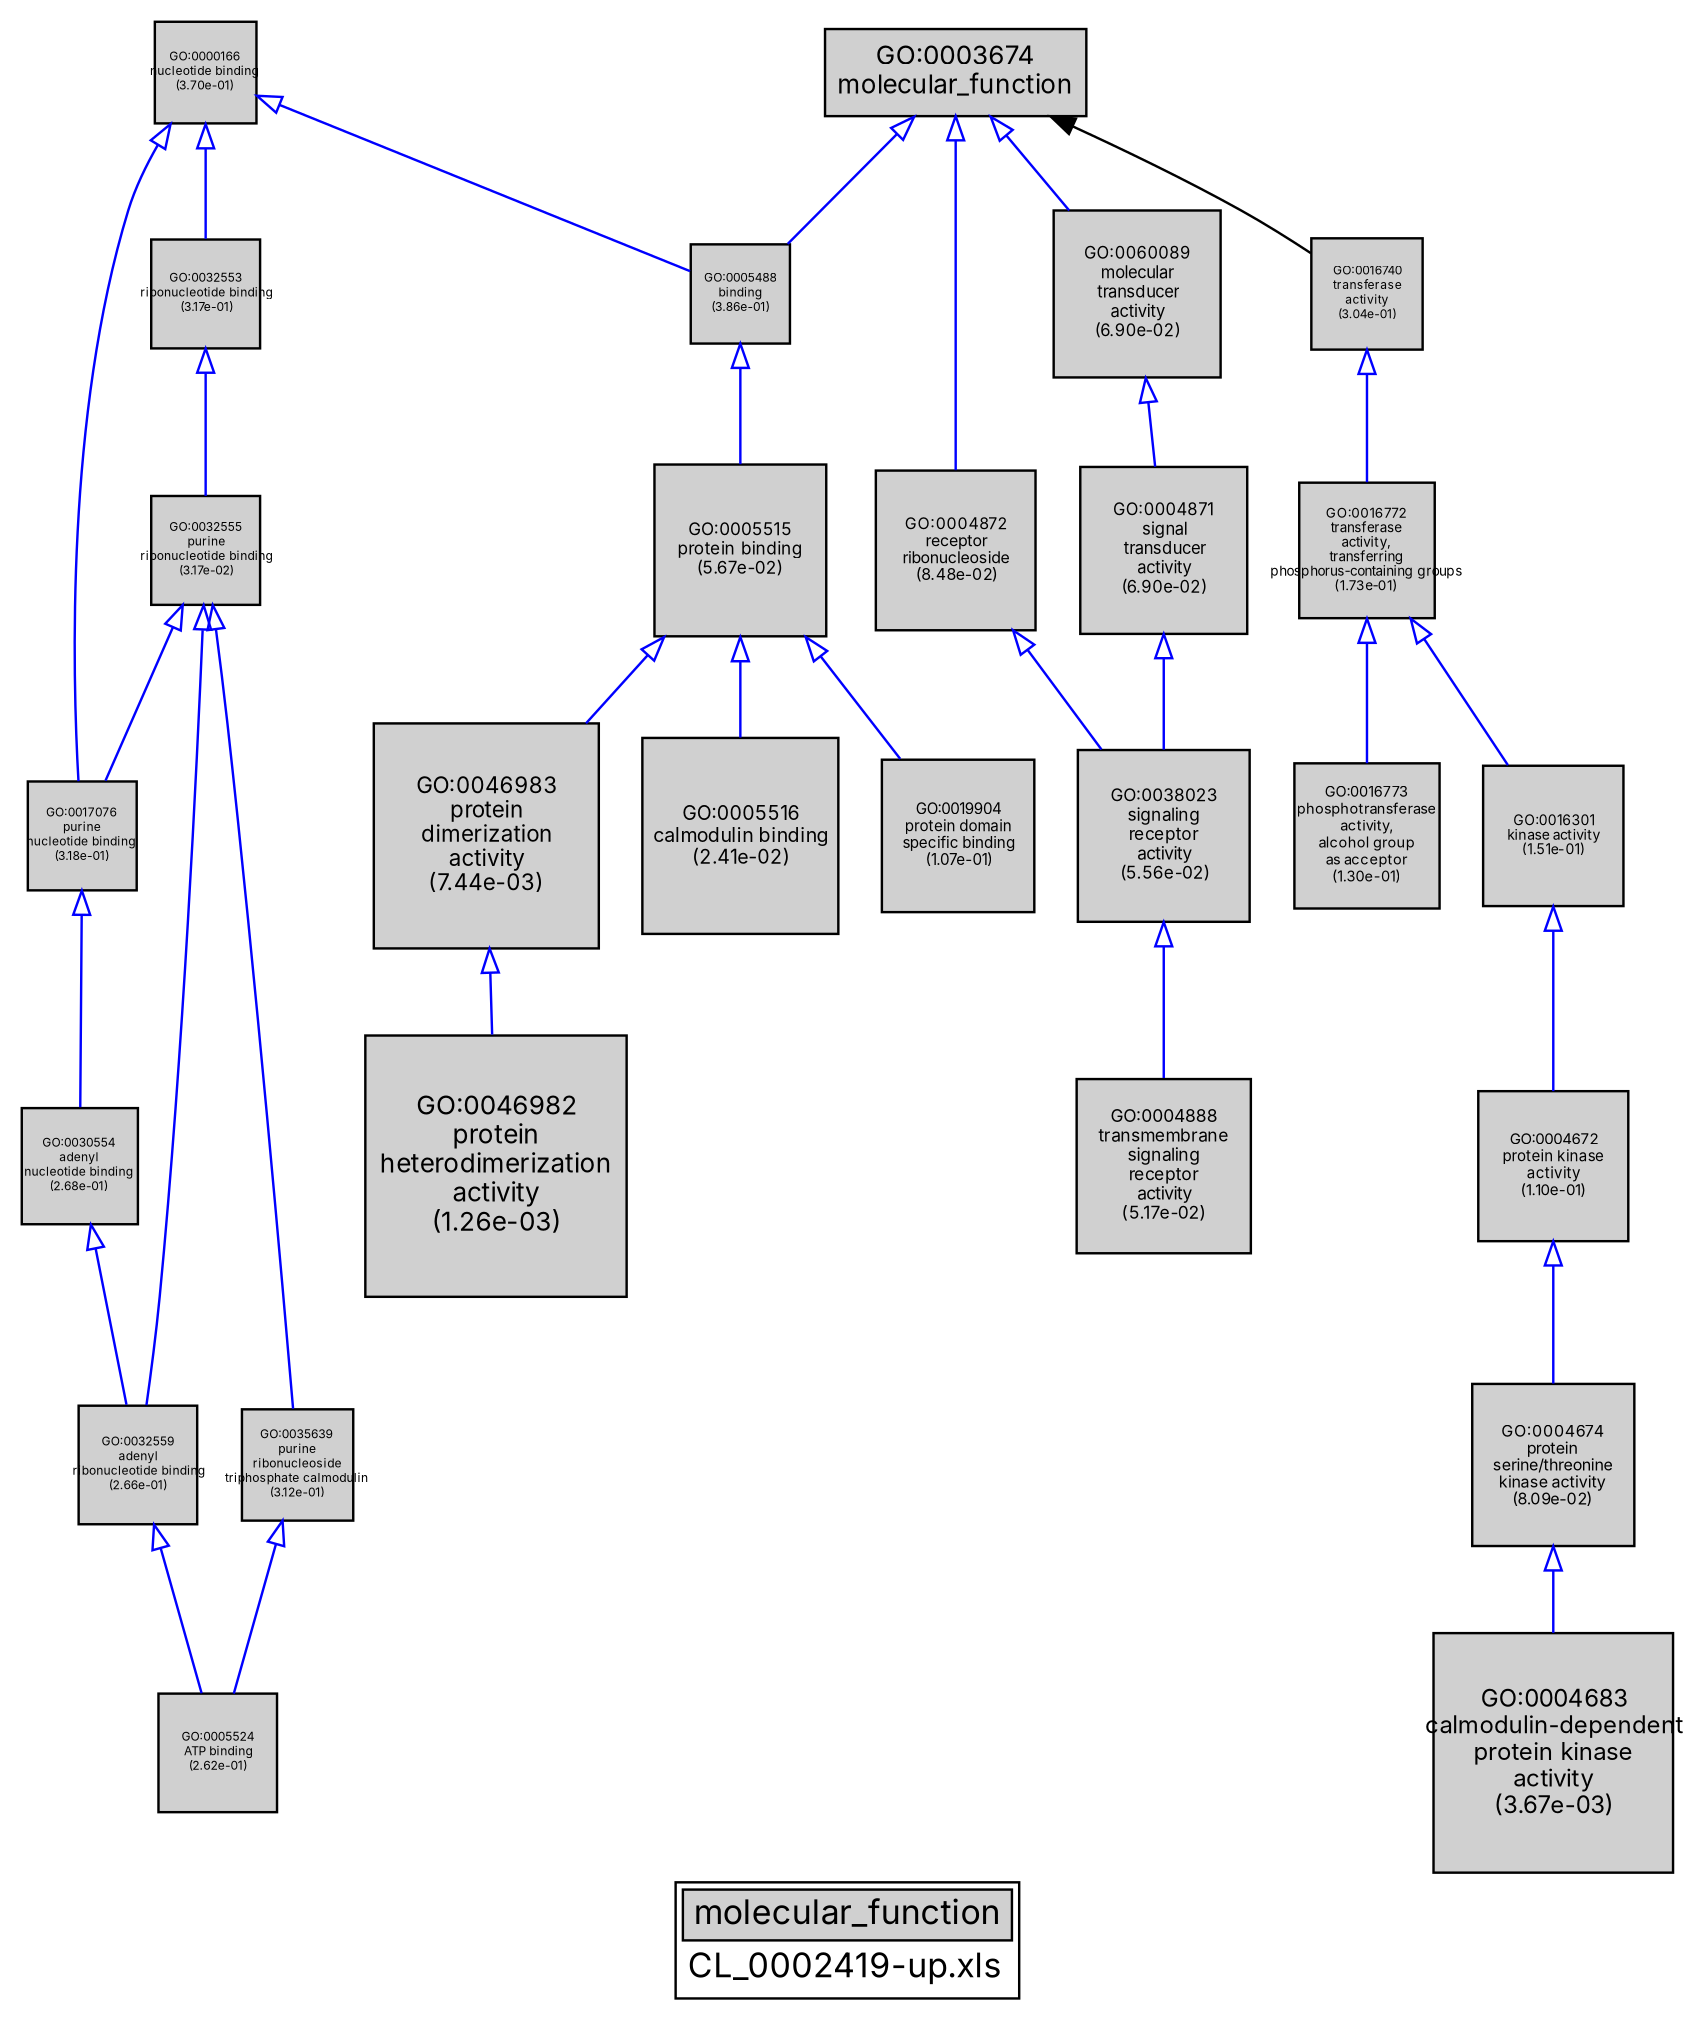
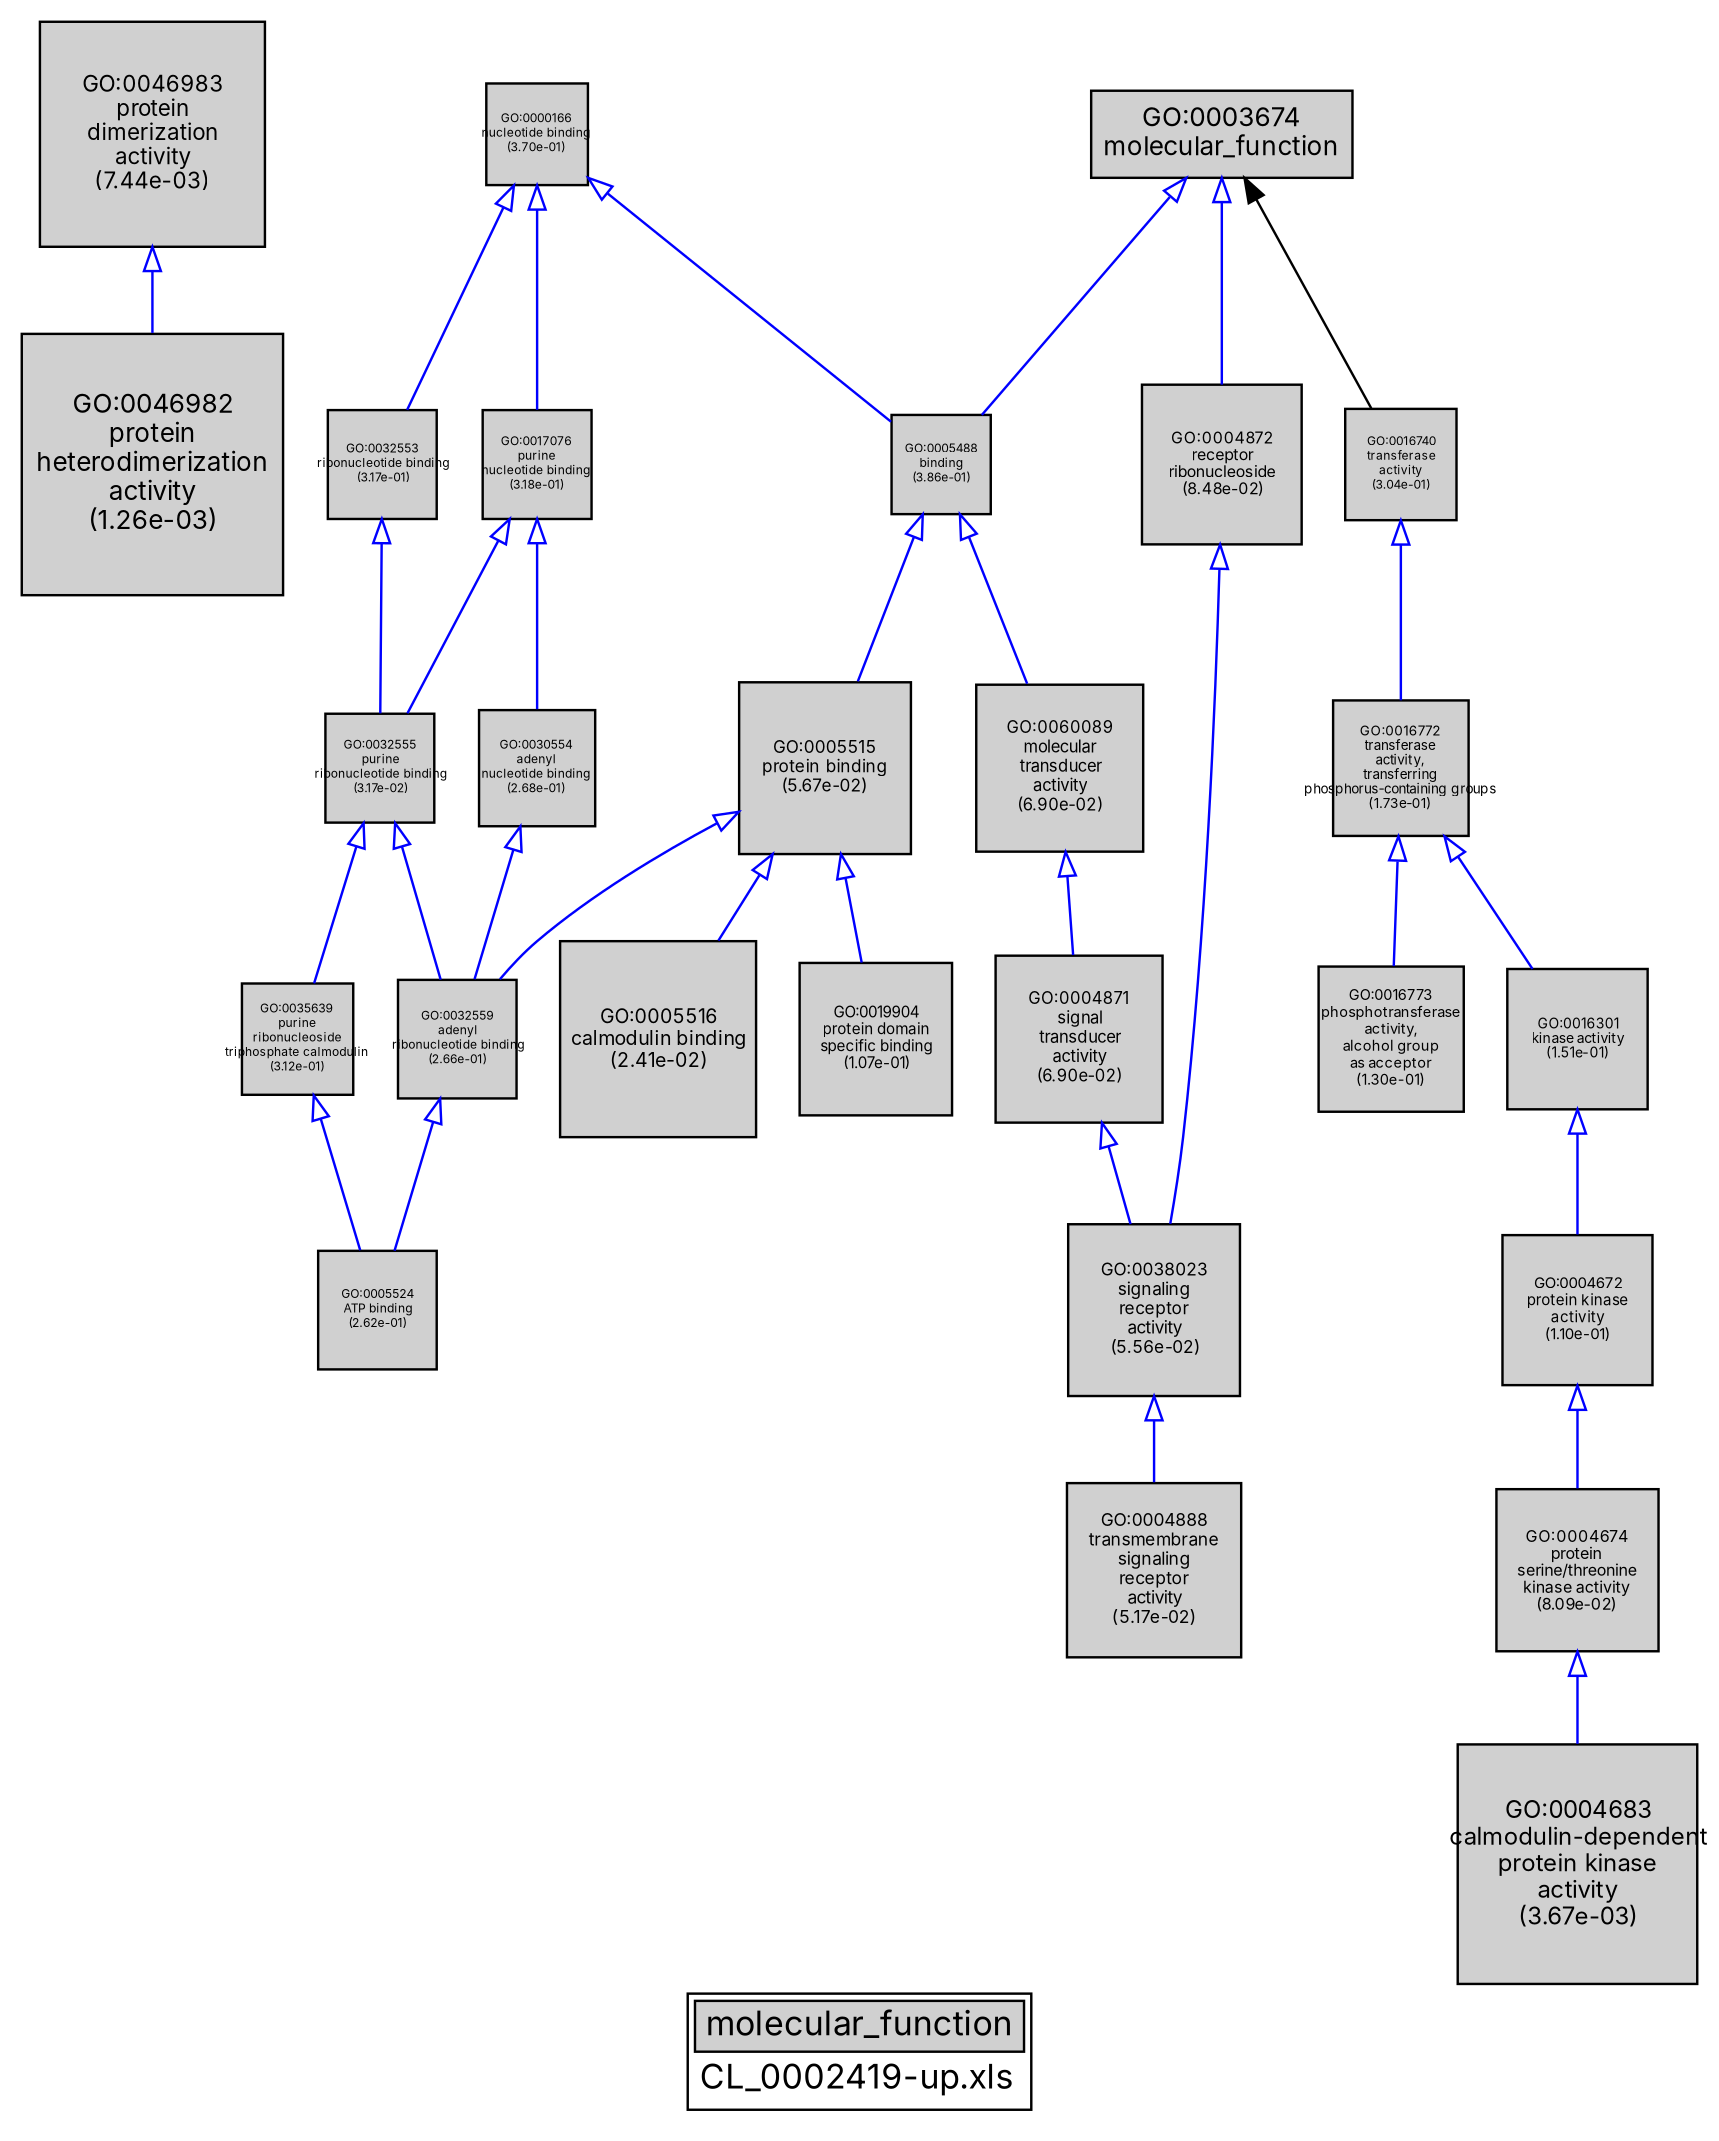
edge "GO:0060089" -> "GO:0003674": now "GO:0060089" -> "GO:0005488"
edge "GO:0046983" -> "GO:0005515": now "GO:0032559" -> "GO:0005515"
edge "GO:0017076" -> "GO:0032555": reversed
